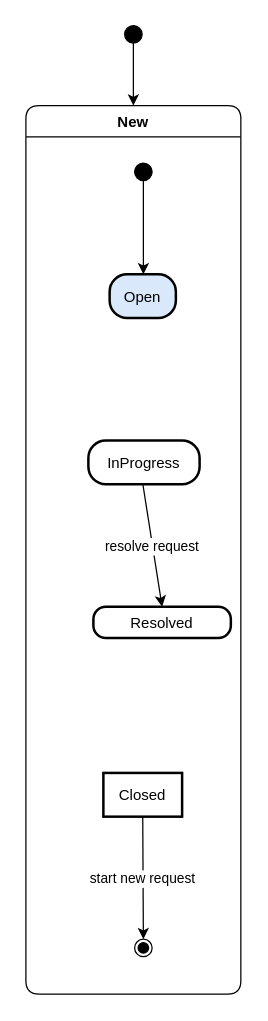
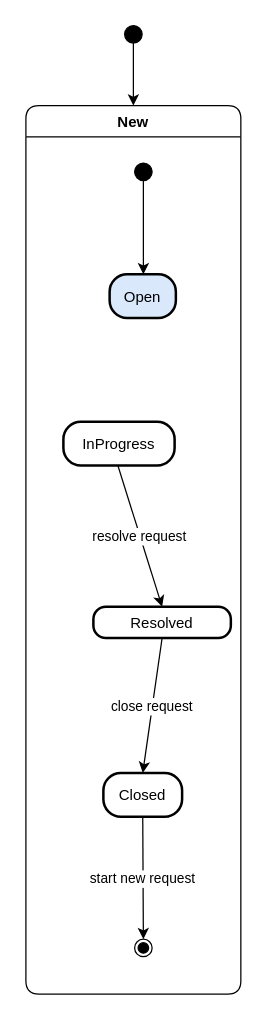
node "InProgress": moved (144, 463) -> (119, 444)
edge "Resolved" -> "Closed": added, label "close request"
node "Closed": shape rectangle -> rounded rectangle
